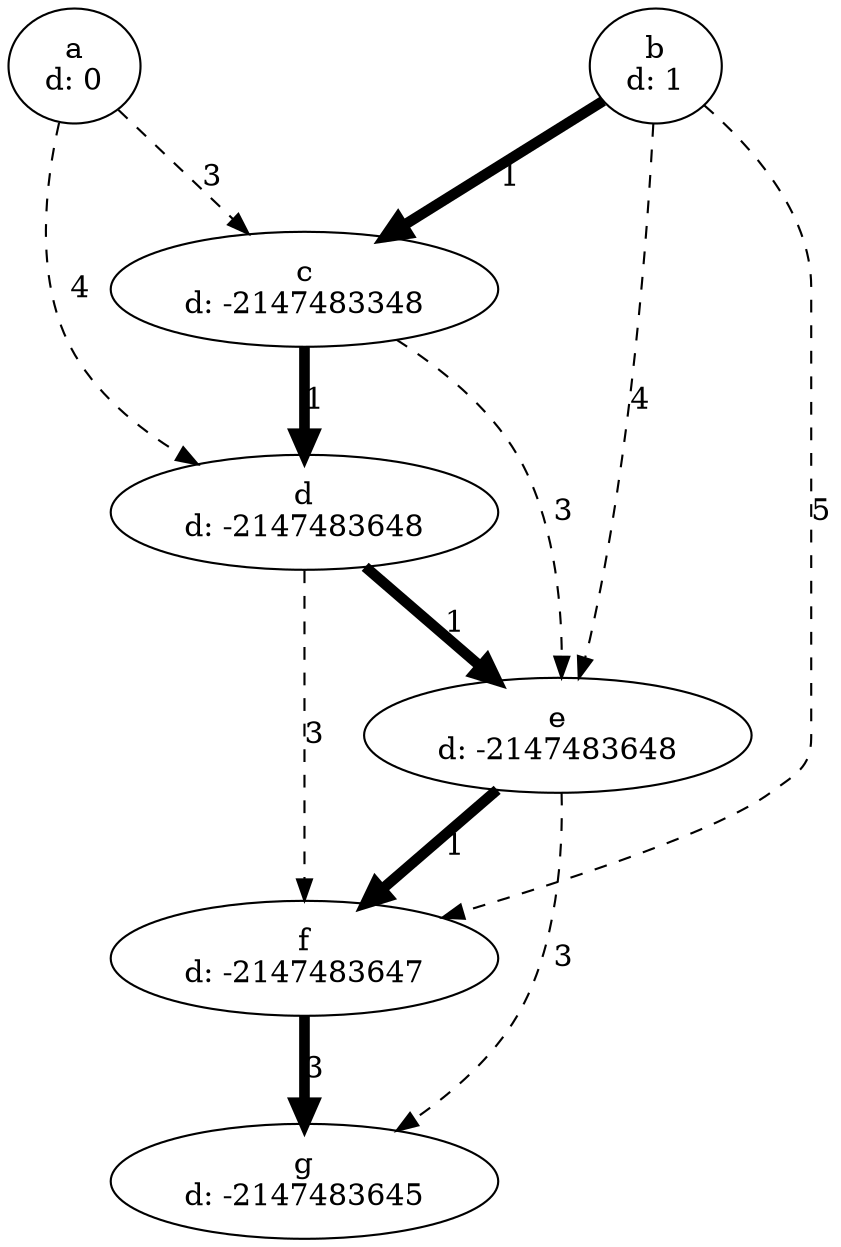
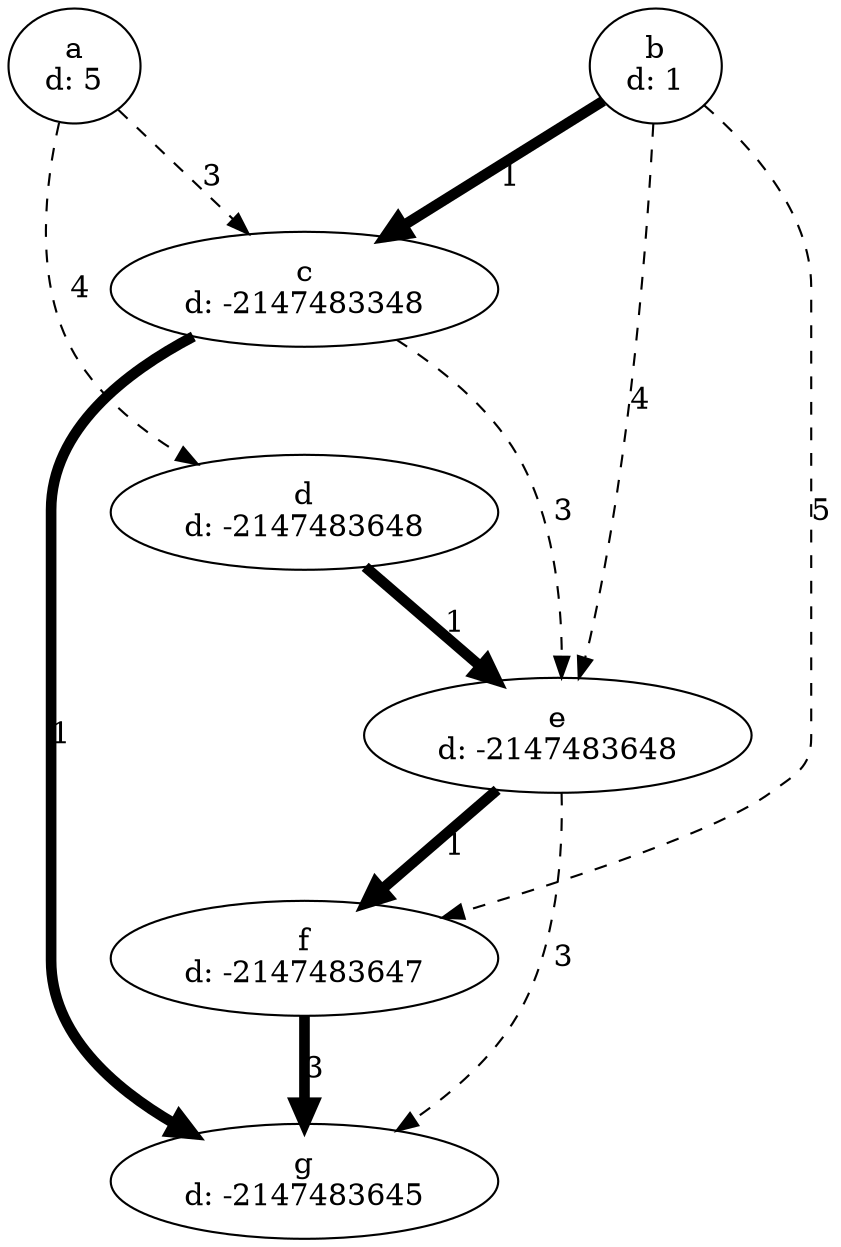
node "a d: 0": label "a d: 0" -> "a d: 5"
edge "c d: -2147483348" -> "d d: -2147483648": now "c d: -2147483348" -> "g d: -2147483645"
edge "d d: -2147483648" -> "f d: -2147483647": removed, label "3"
